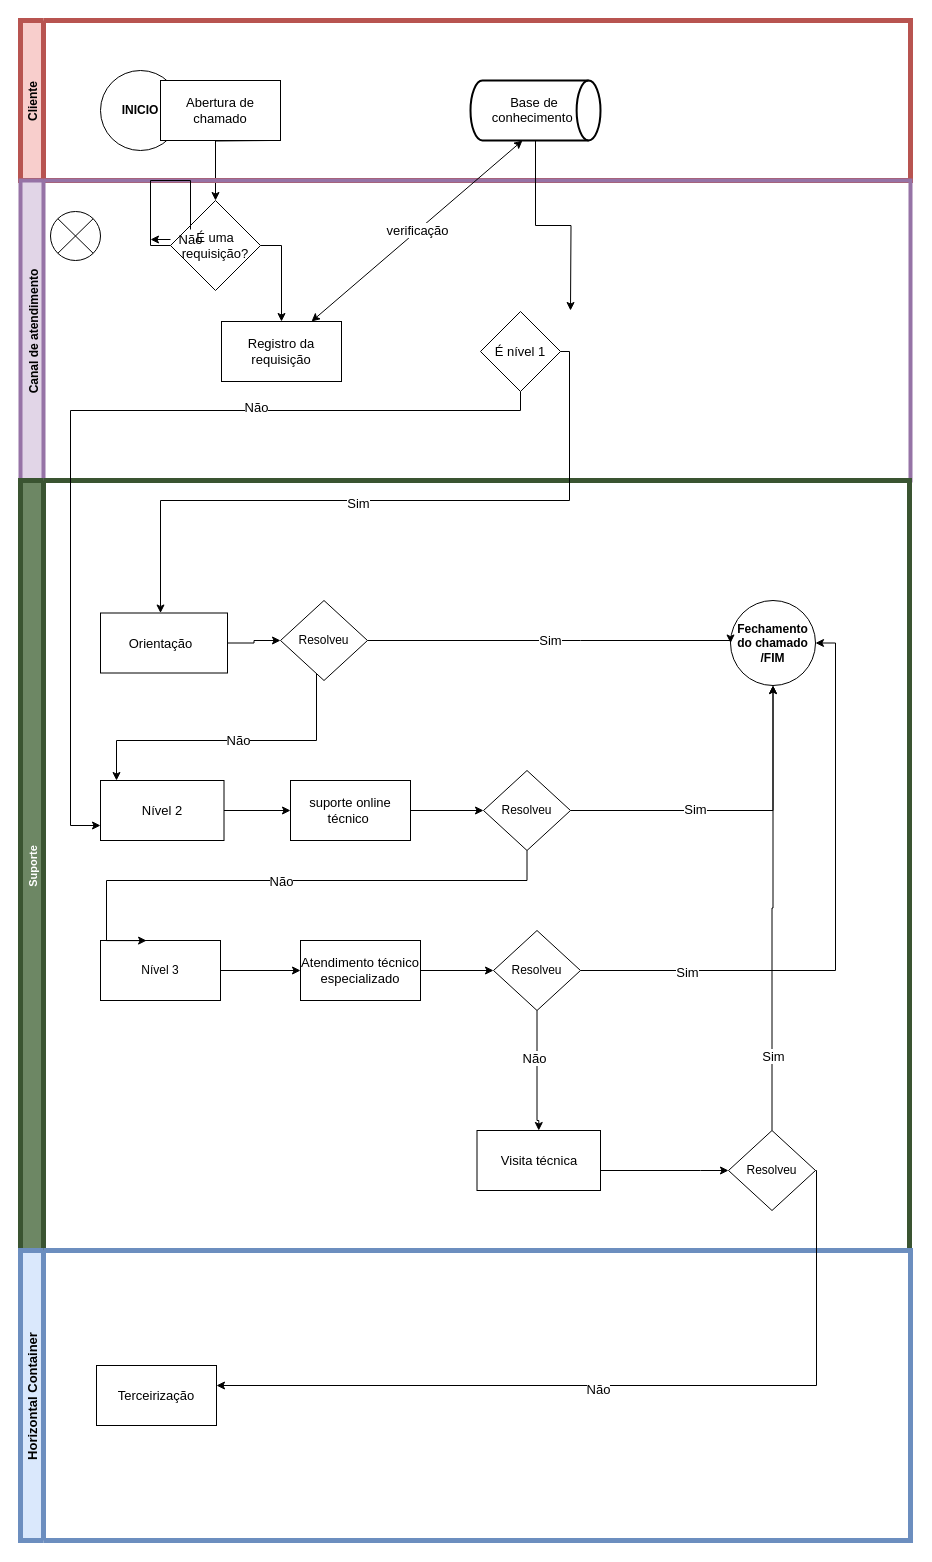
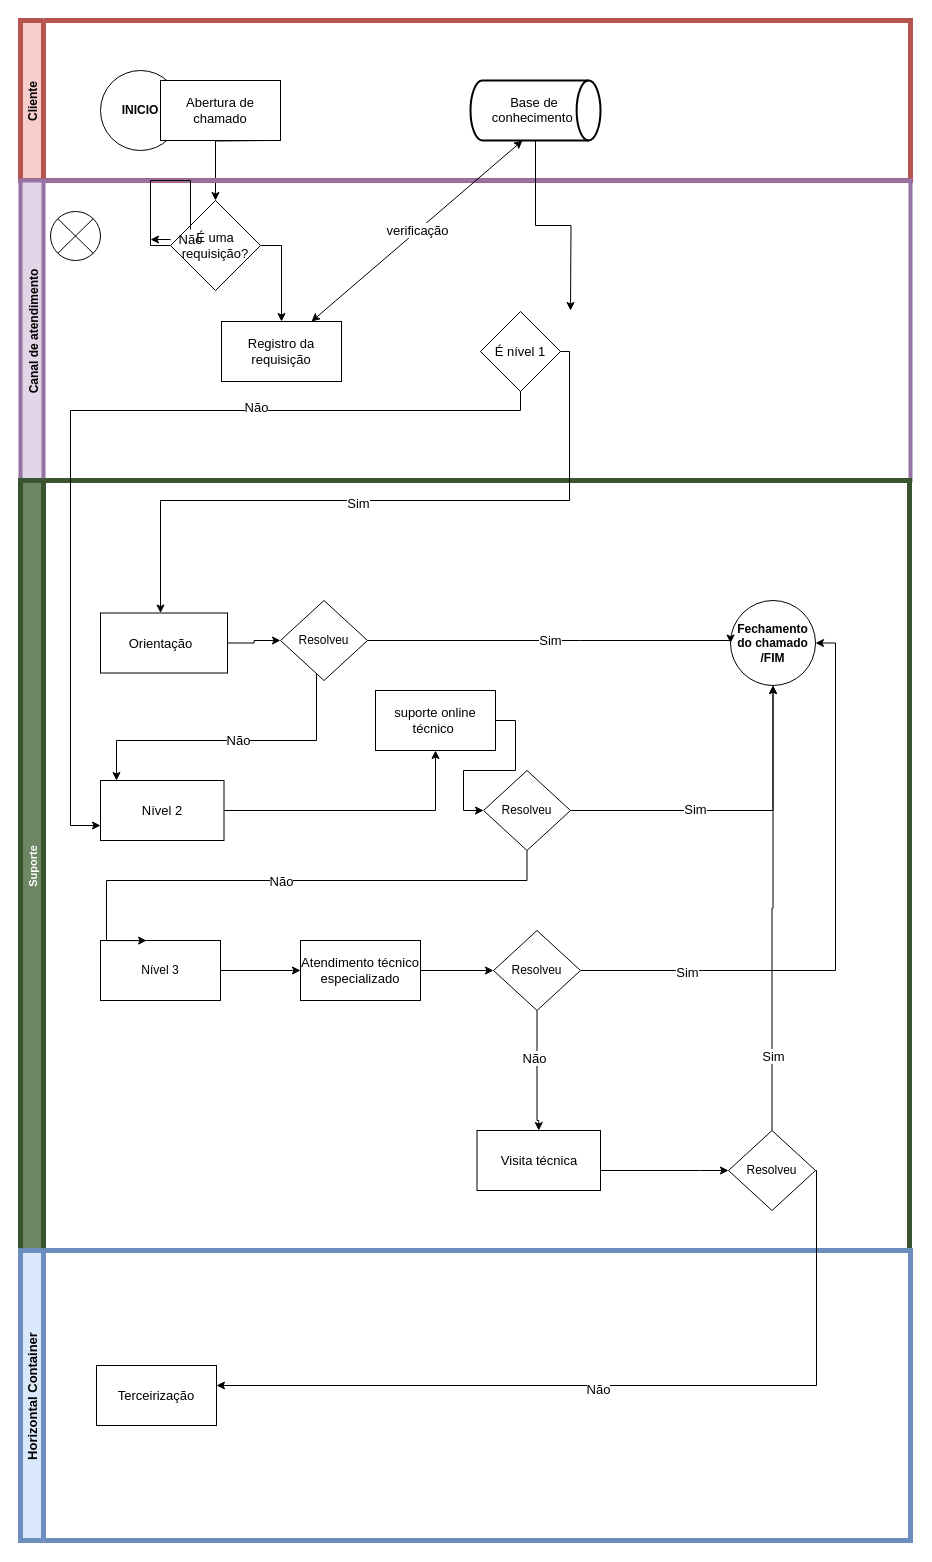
node "suporte online técnico": moved (351, 811) -> (436, 721)
